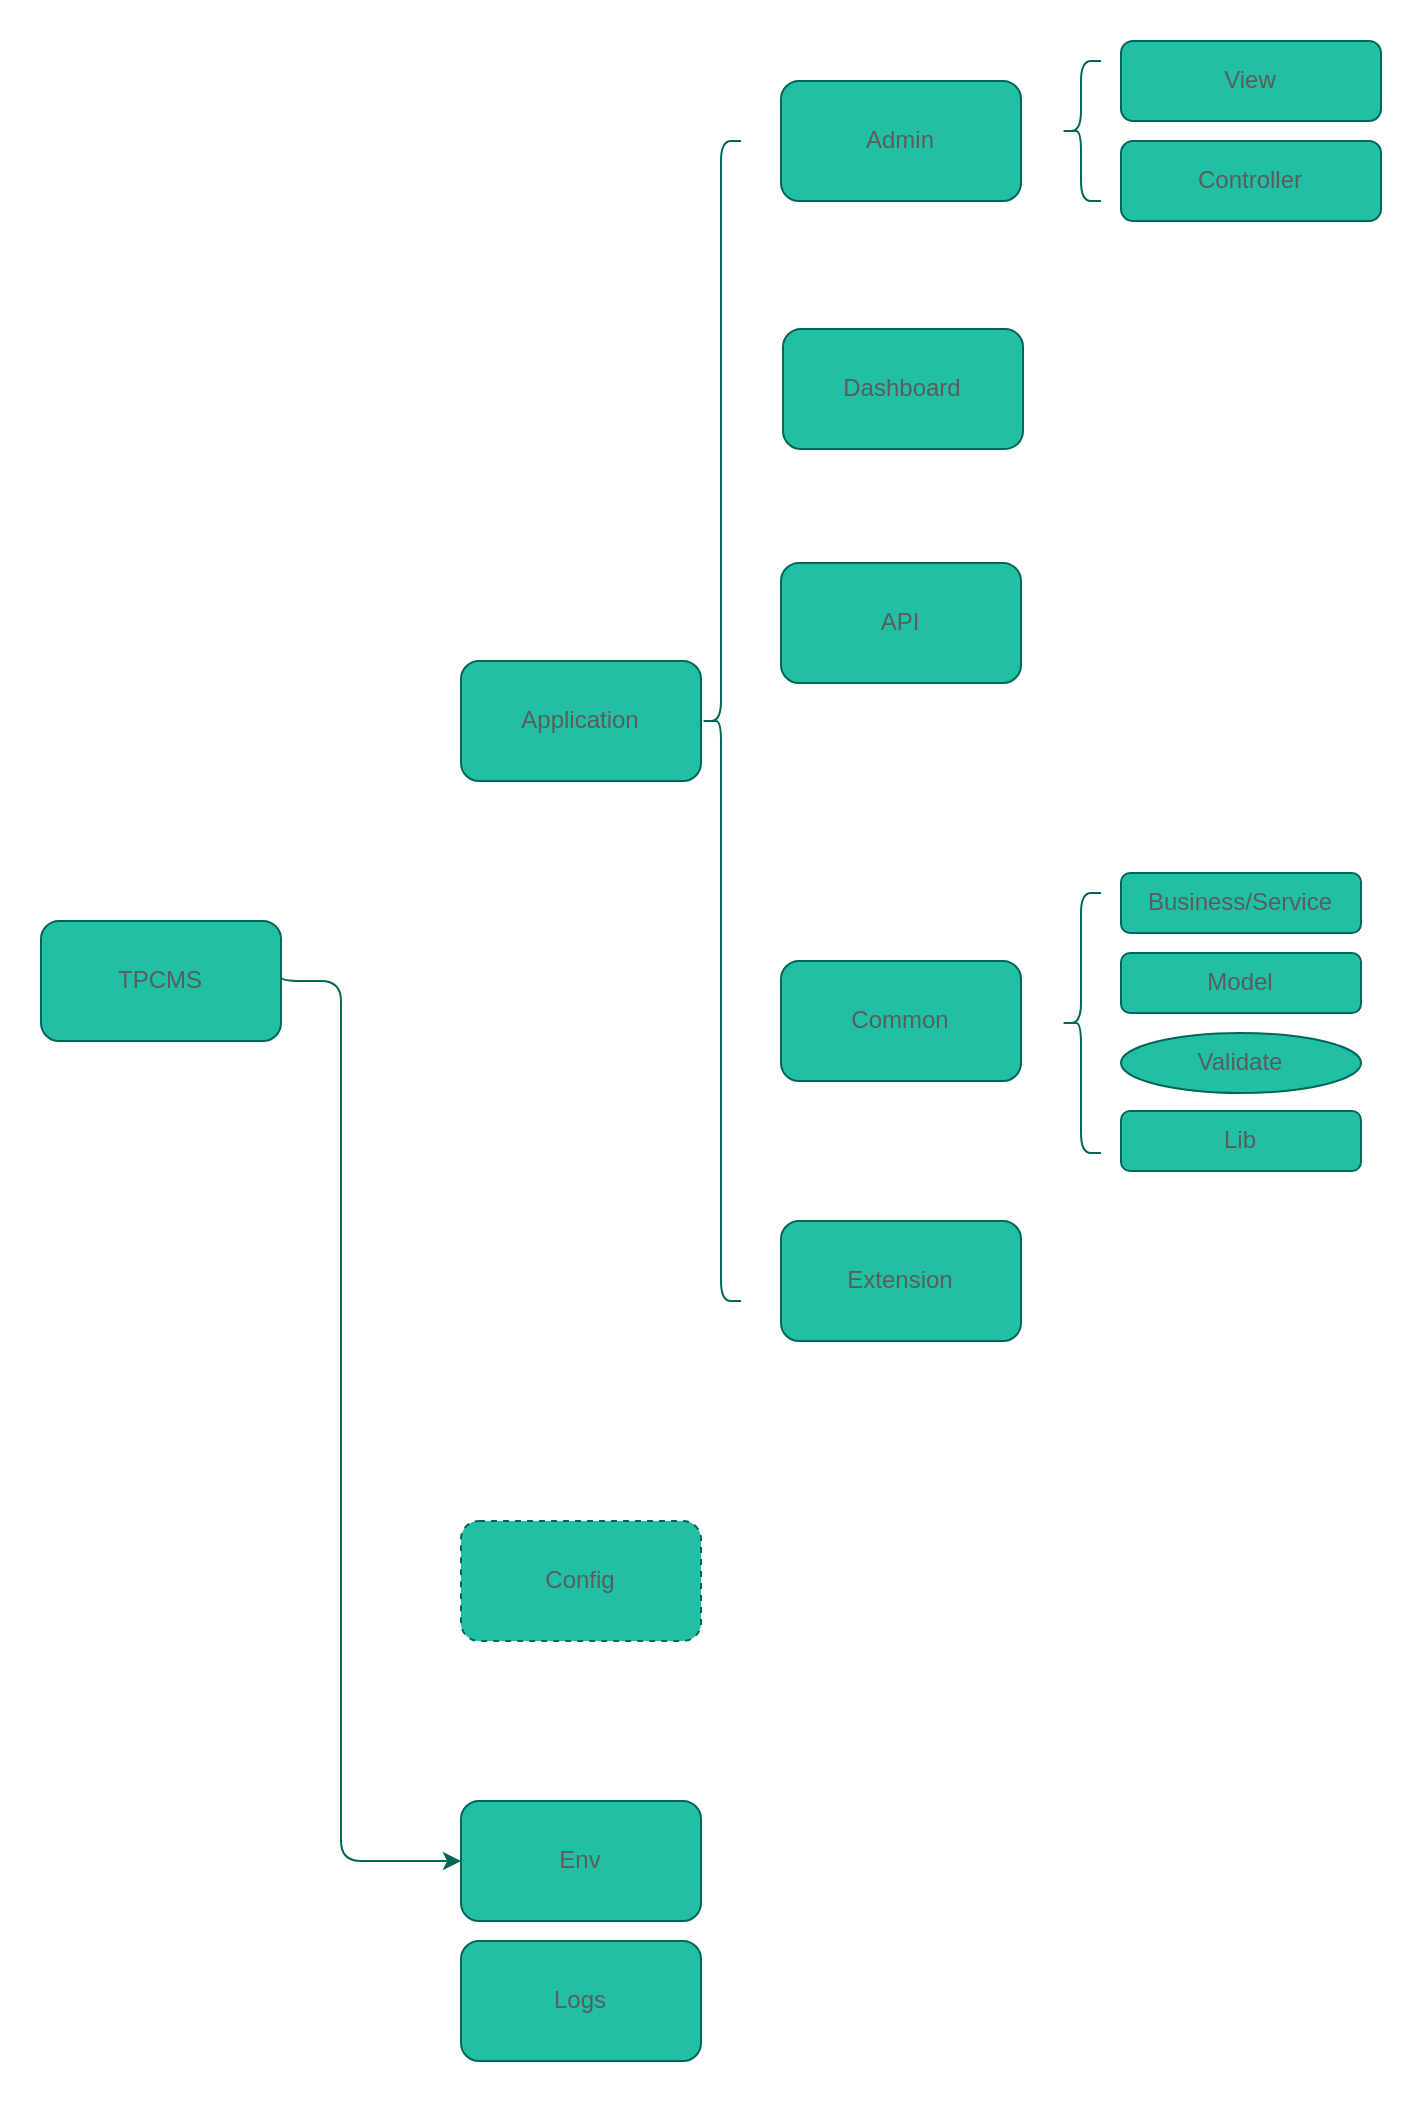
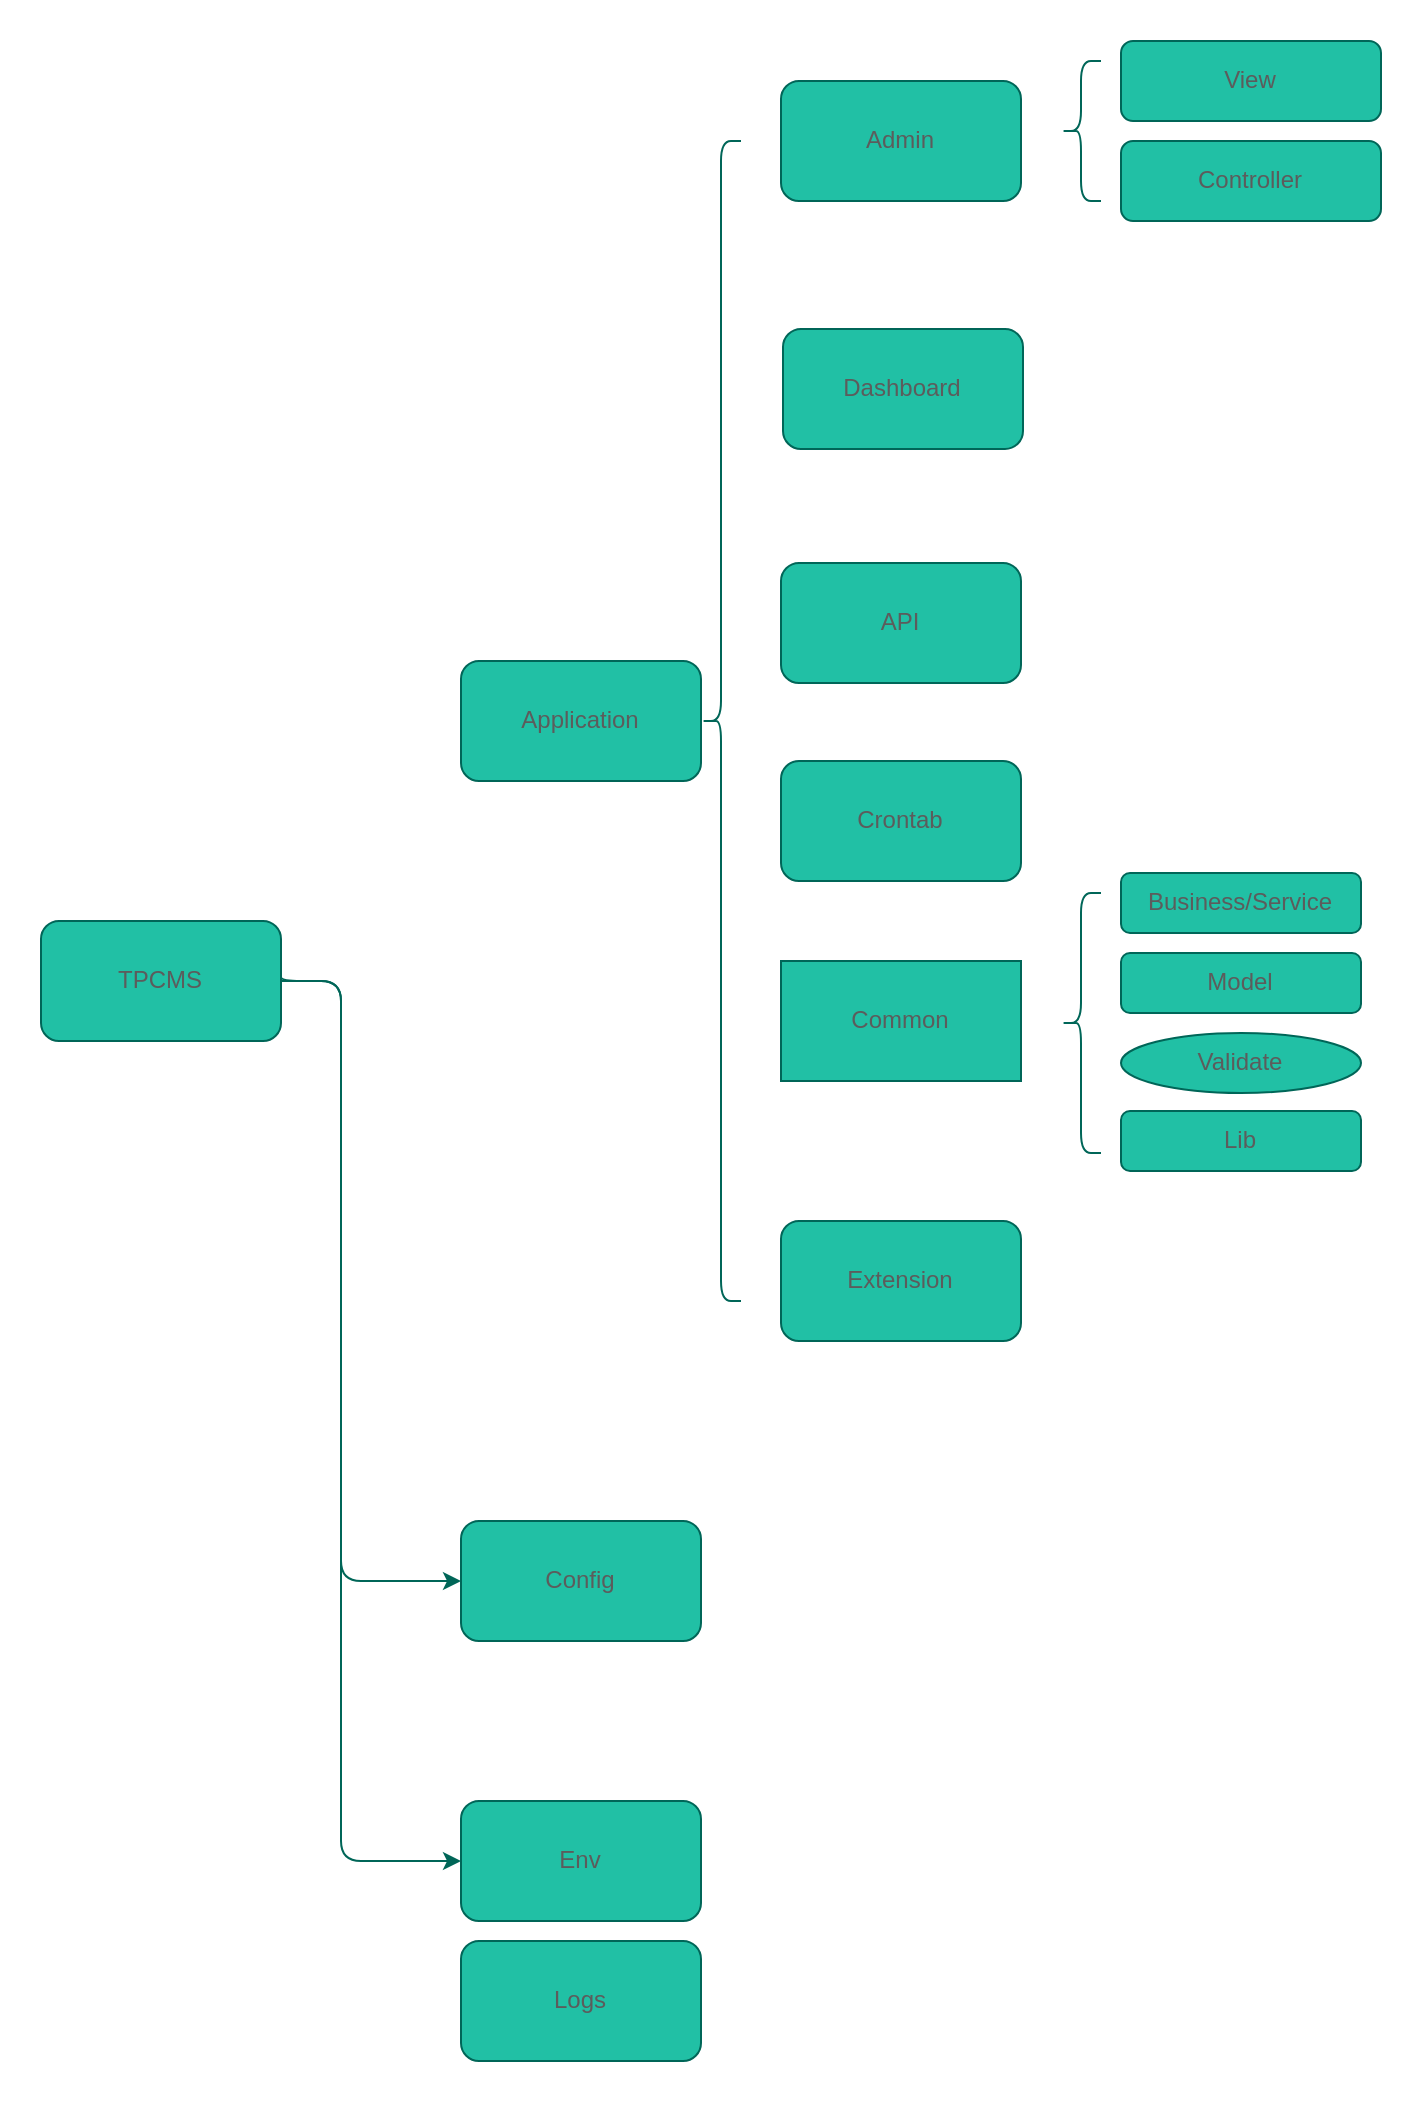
node "Crontab": added
node "Common": shape rounded rectangle -> rectangle
edge "TPCMS" -> "Config": added
node "Config": style dashed -> solid
